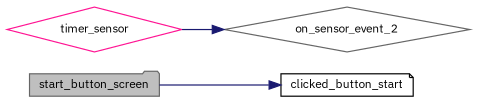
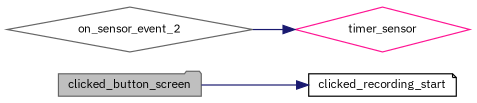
edge "timer_sensor" -> "on_sensor_event_2": reversed
node "start_button_screen": label "start_button_screen" -> "clicked_button_screen"
node "clicked_button_start": label "clicked_button_start" -> "clicked_recording_start"
